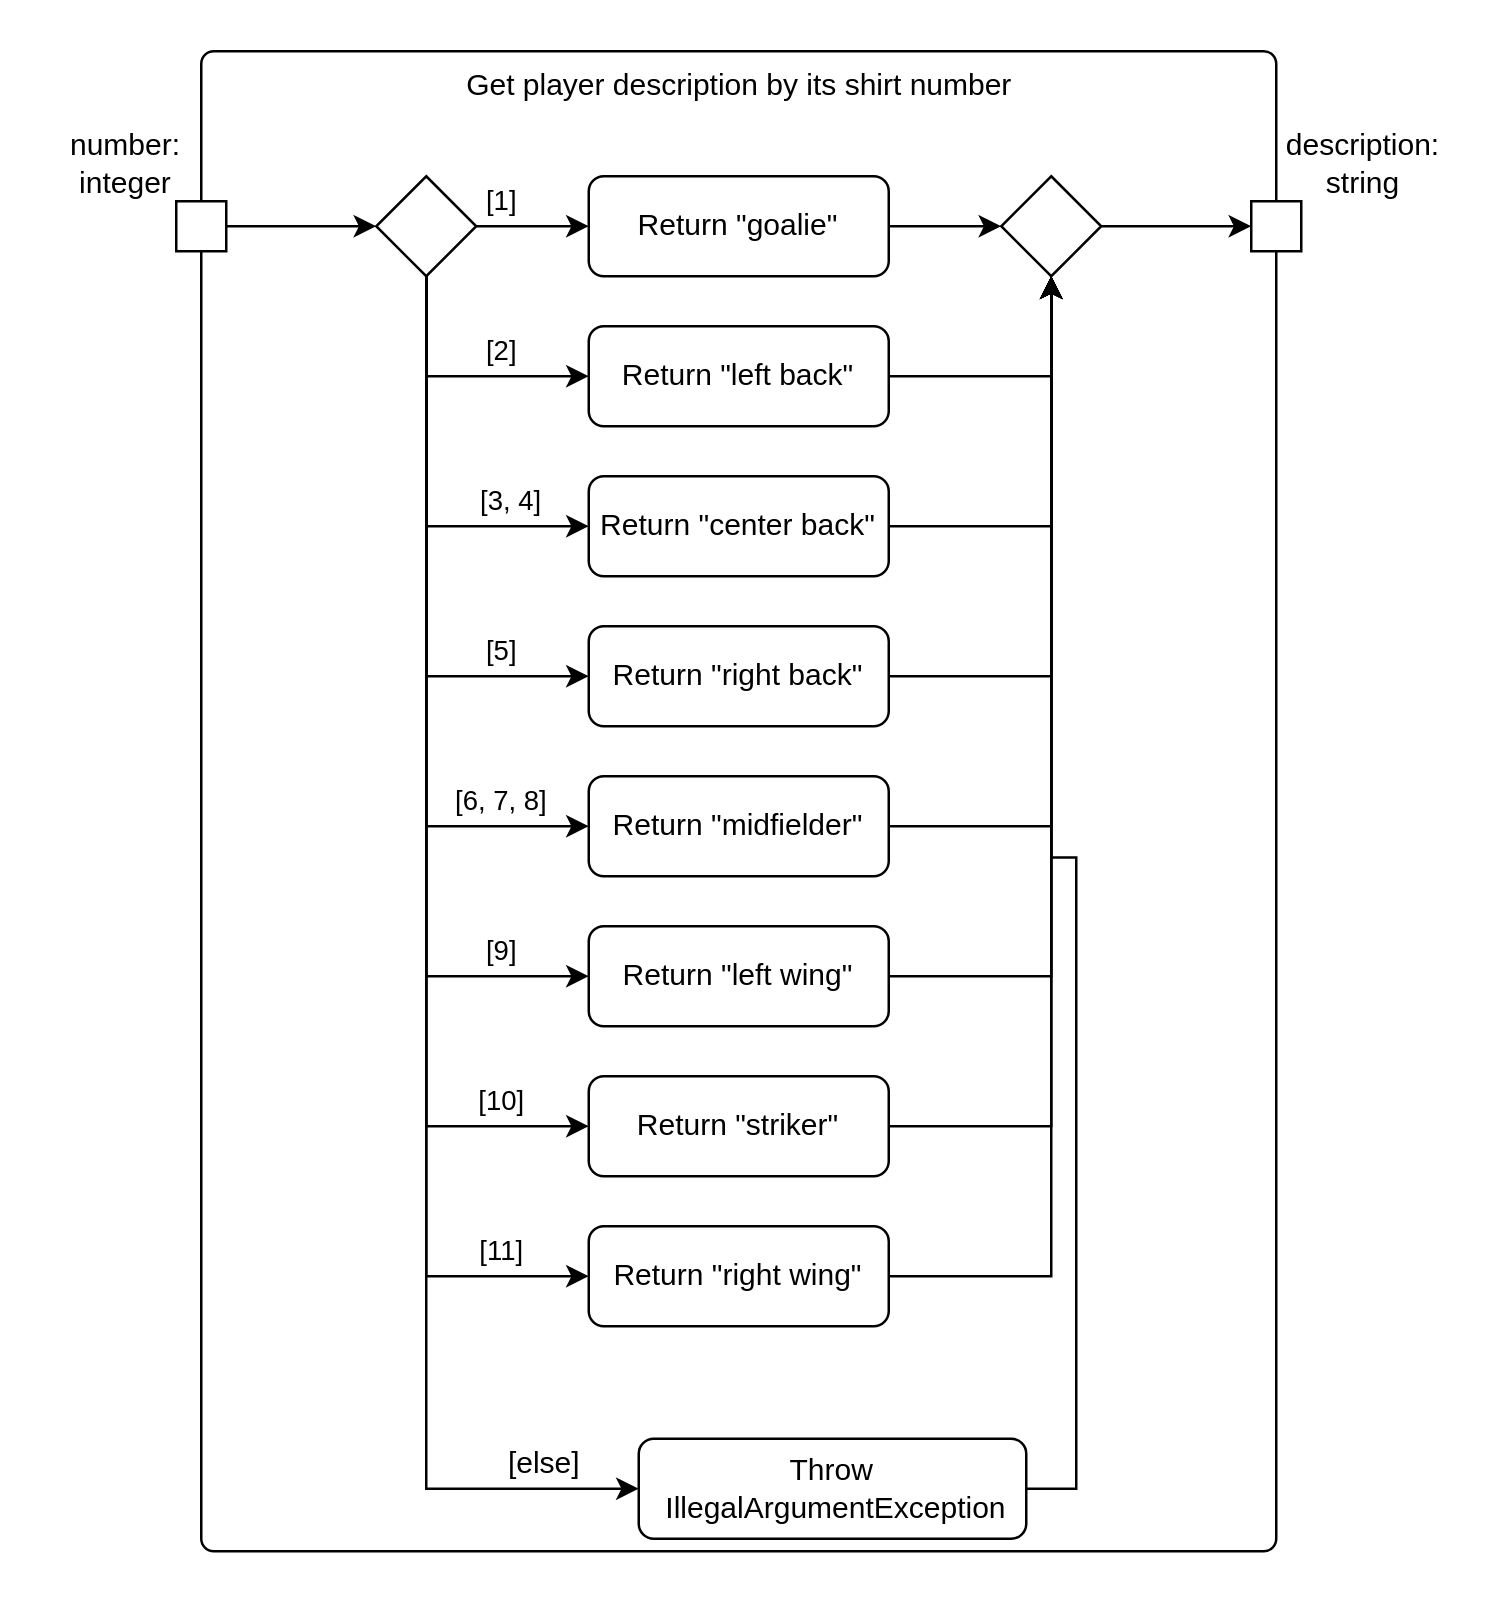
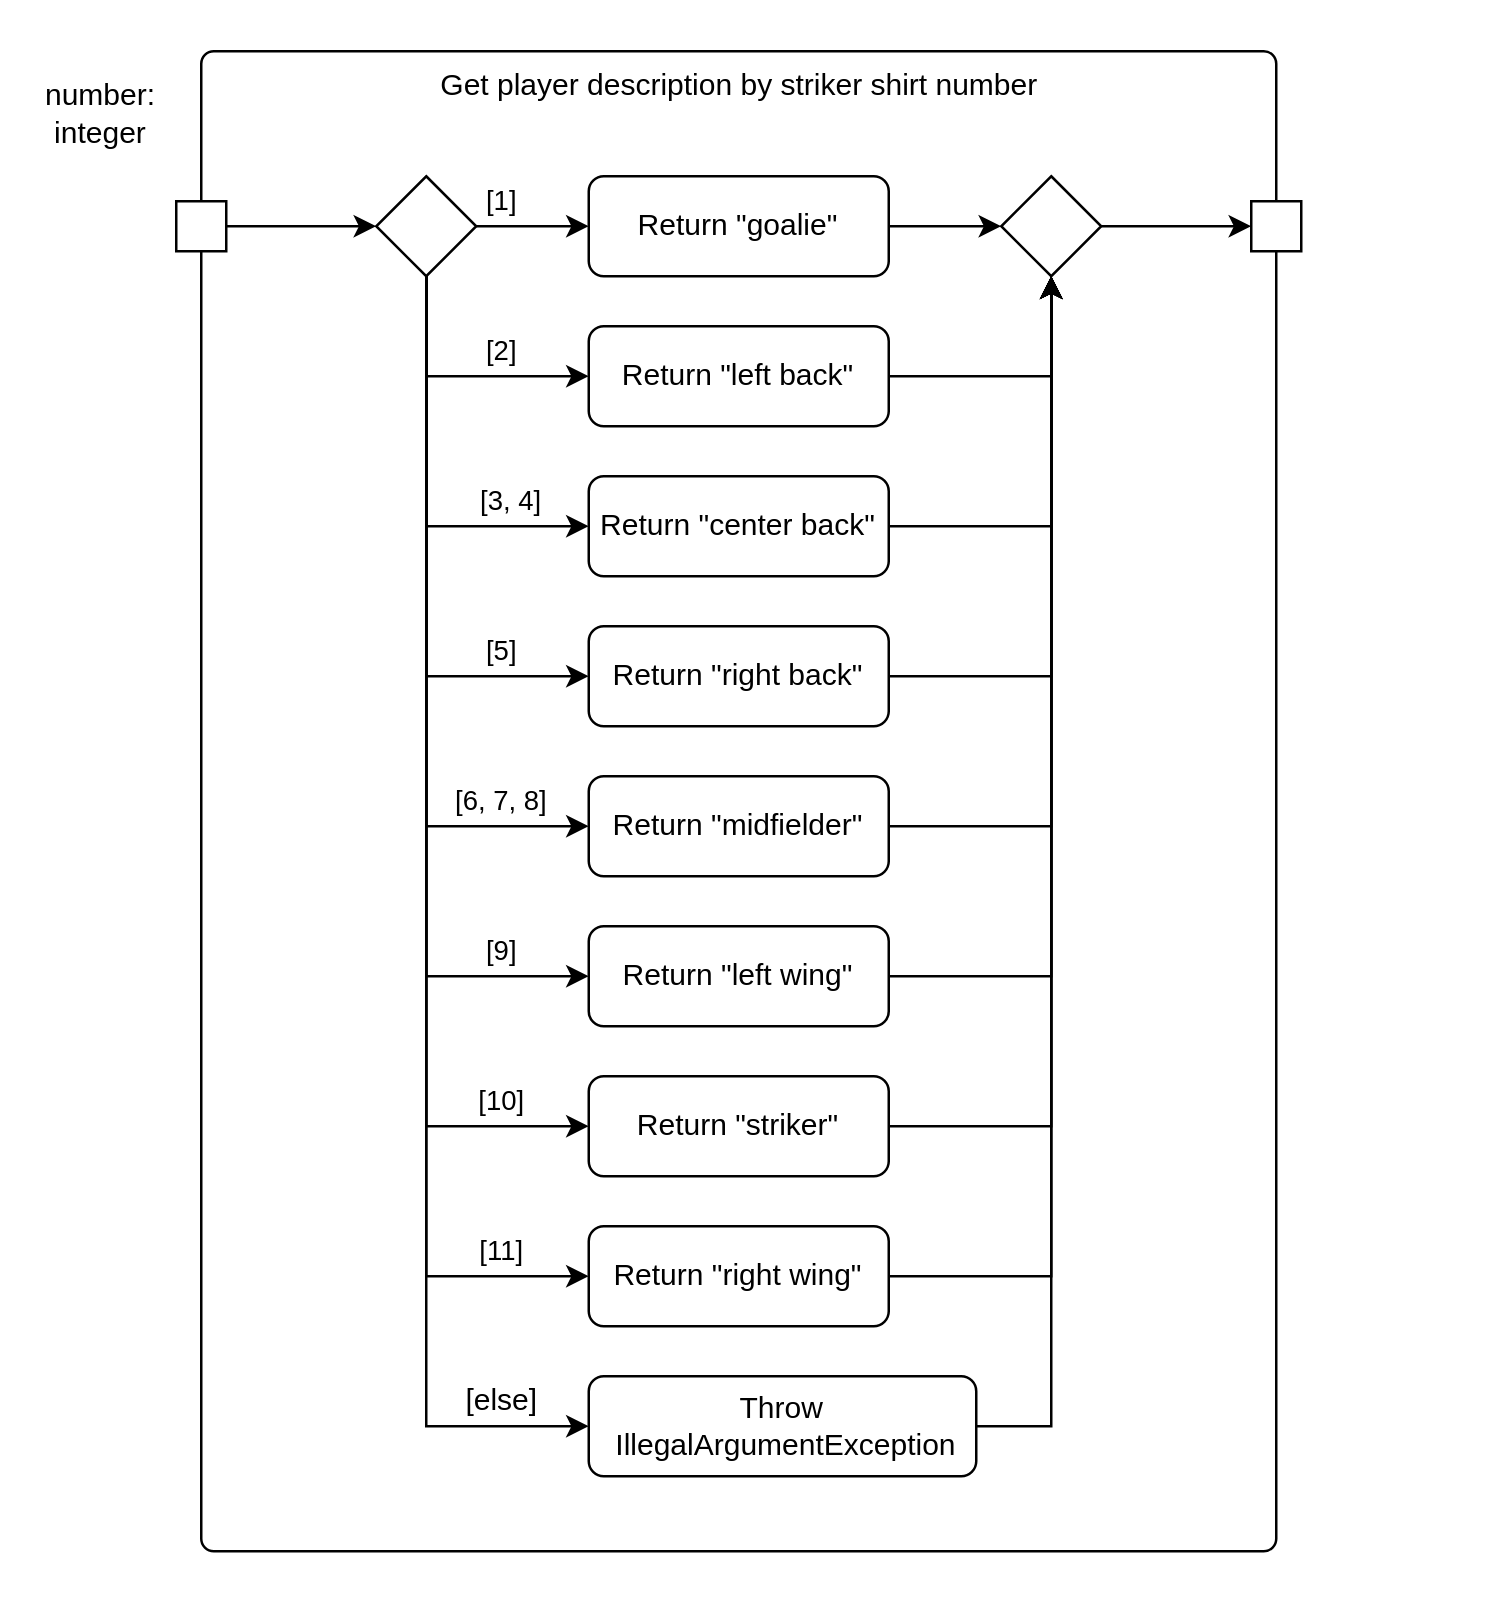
node "Get player description by its shirt number": label "Get player description by its shirt number" -> "Get player description by striker shirt number"
node "number: integer": moved (126, 164) -> (101, 114)
node "description: string": removed
node "Throw IllegalArgumentException": moved (833, 1489) -> (783, 1426)
